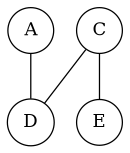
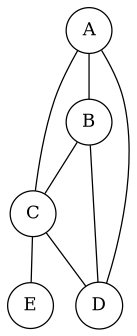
edge "A" -- "C": added
node "B": added
